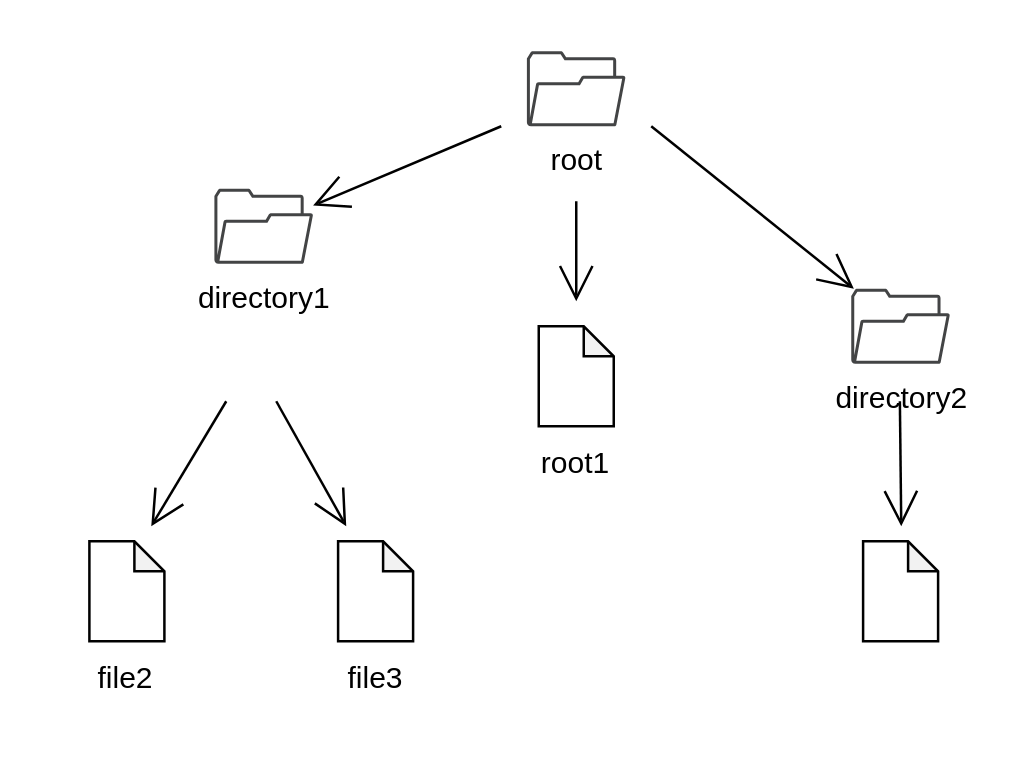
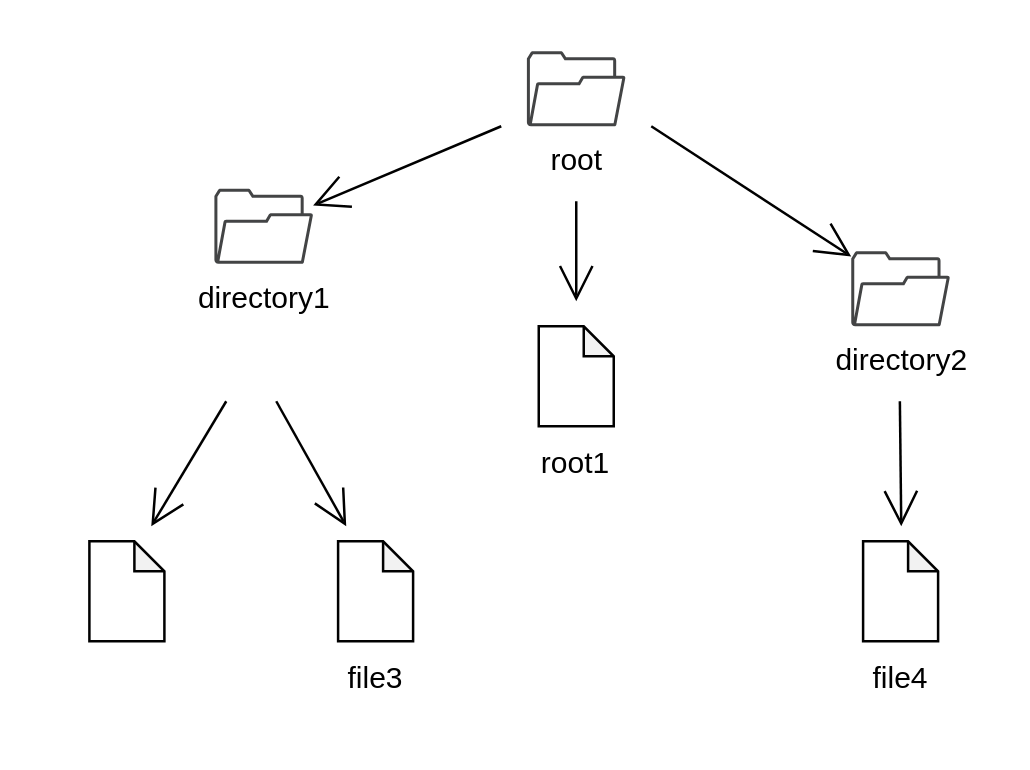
node "directory2": moved (901, 326) -> (901, 289)
node "file2": removed
node "file4": added
